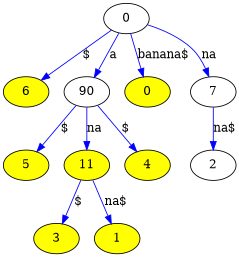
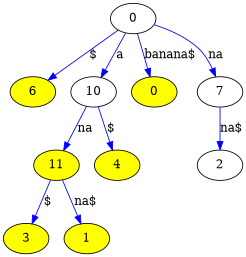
node "90": label "90" -> "10"
node "5": removed
